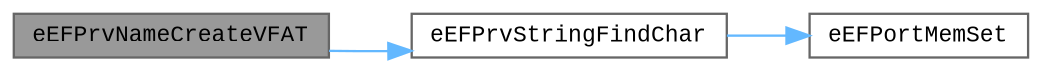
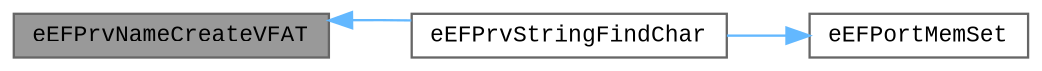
edge "eEFPrvNameCreateVFAT" -> "eEFPrvStringFindChar": reversed
